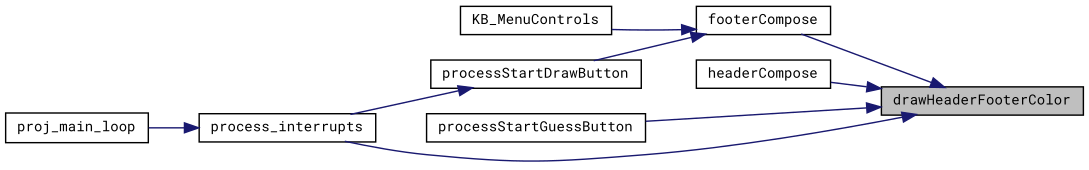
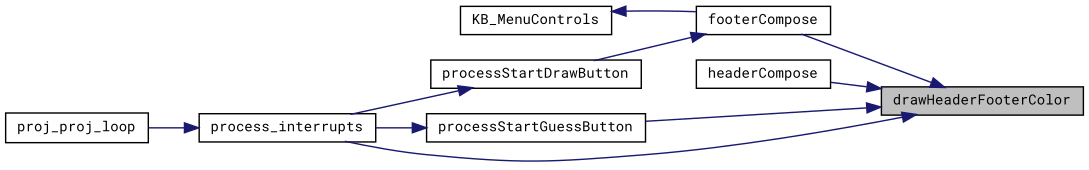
edge "KB_MenuControls" -> "footerCompose": reversed
node "proj_main_loop": label "proj_main_loop" -> "proj_proj_loop"
edge "process_interrupts" -> "processStartGuessButton": added
